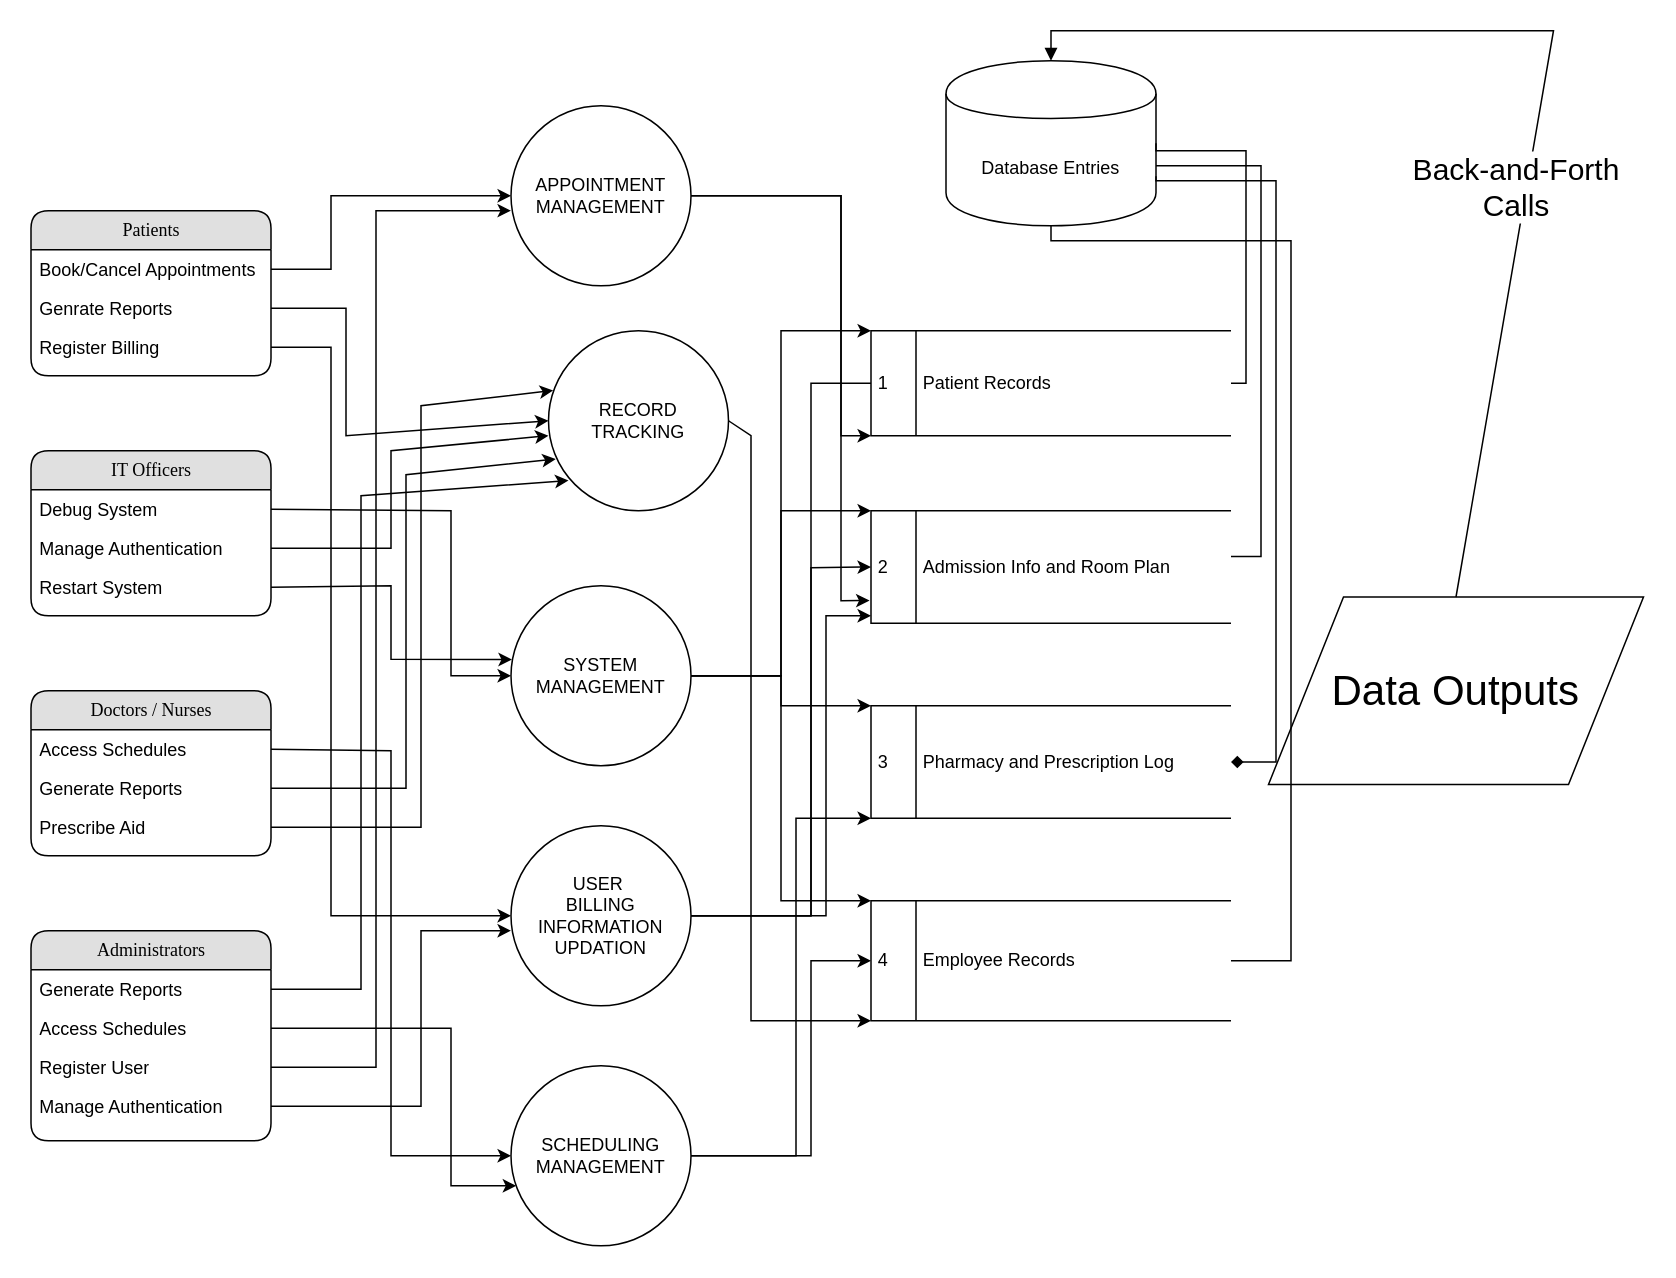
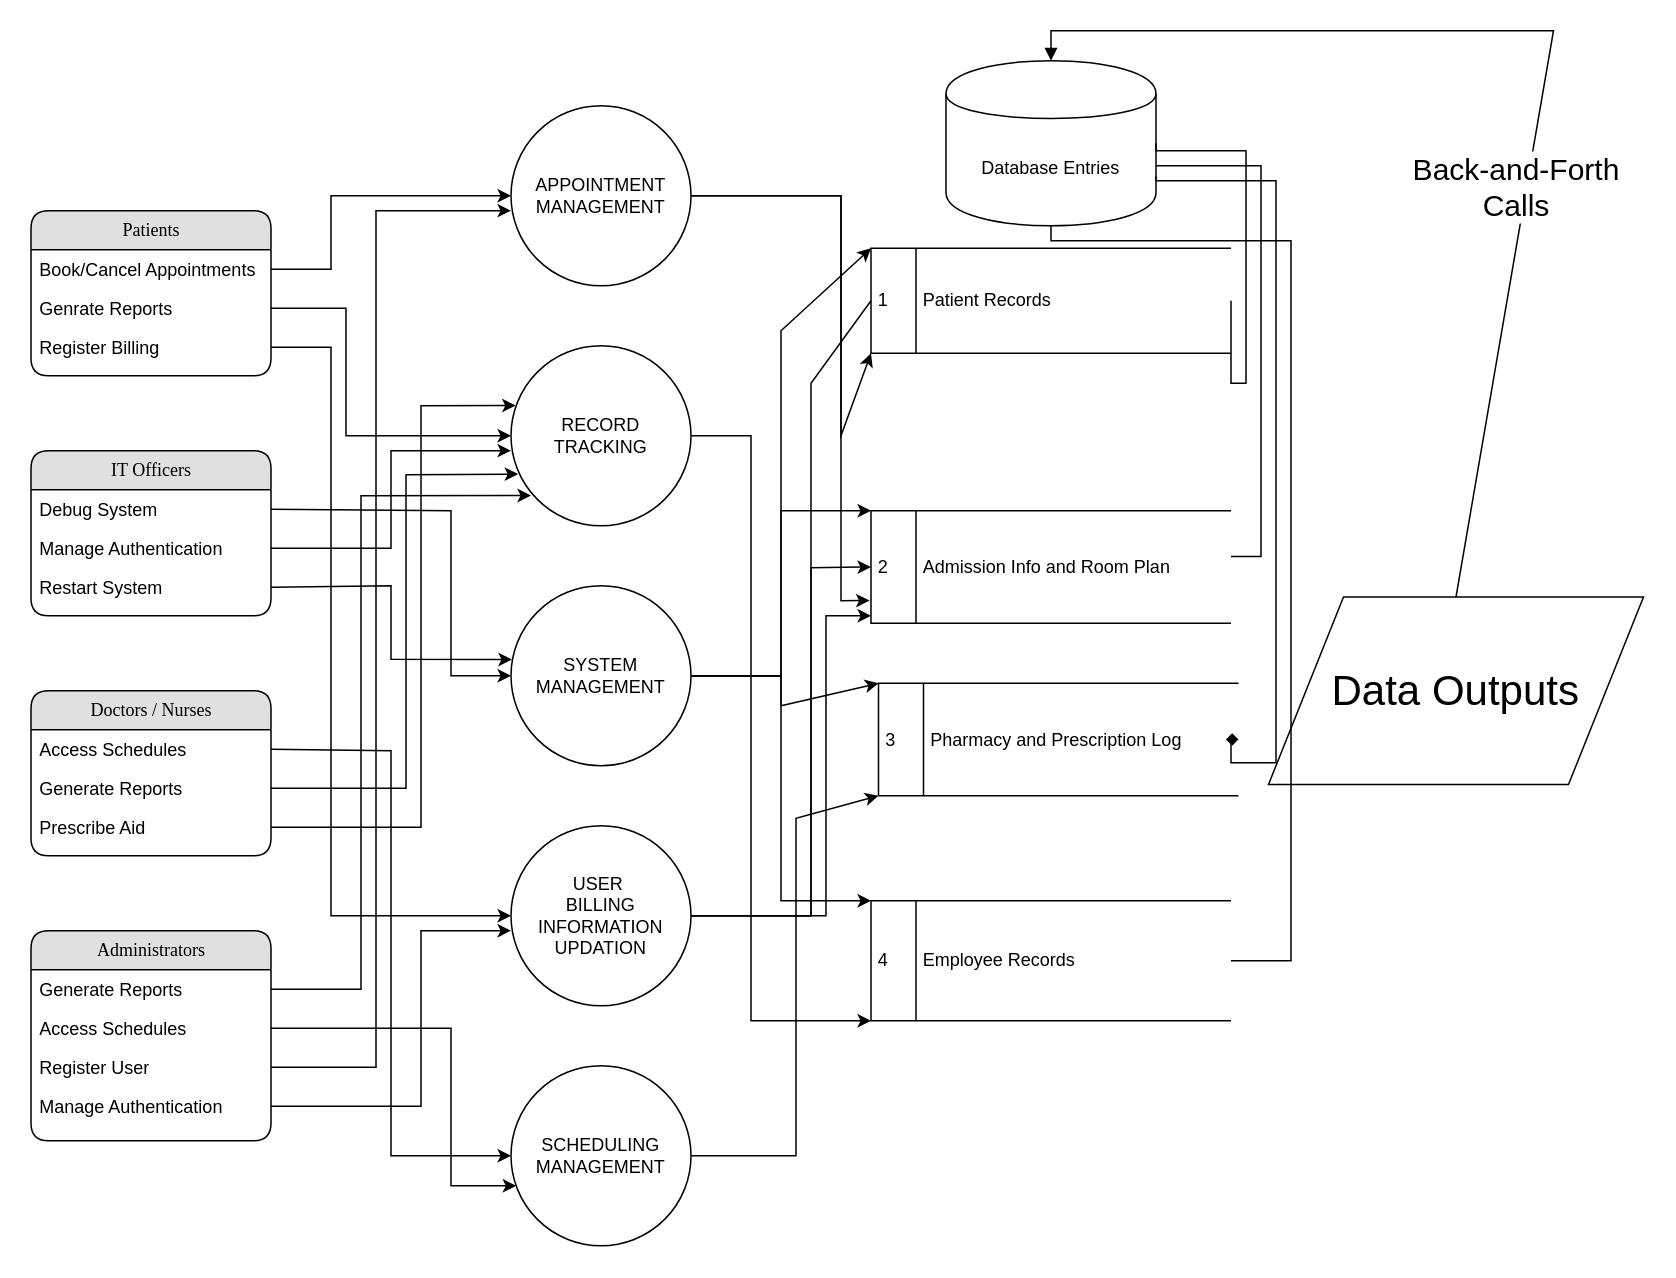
node "1 Patient Records": moved (1051, 383) -> (1051, 301)
node "RECORD TRACKING": moved (638, 421) -> (601, 436)
node "3 Pharmacy and Prescription Log": moved (1051, 762) -> (1058, 740)
edge "SCHEDULING MANAGEMENT" -> "4 Employee Records": removed
